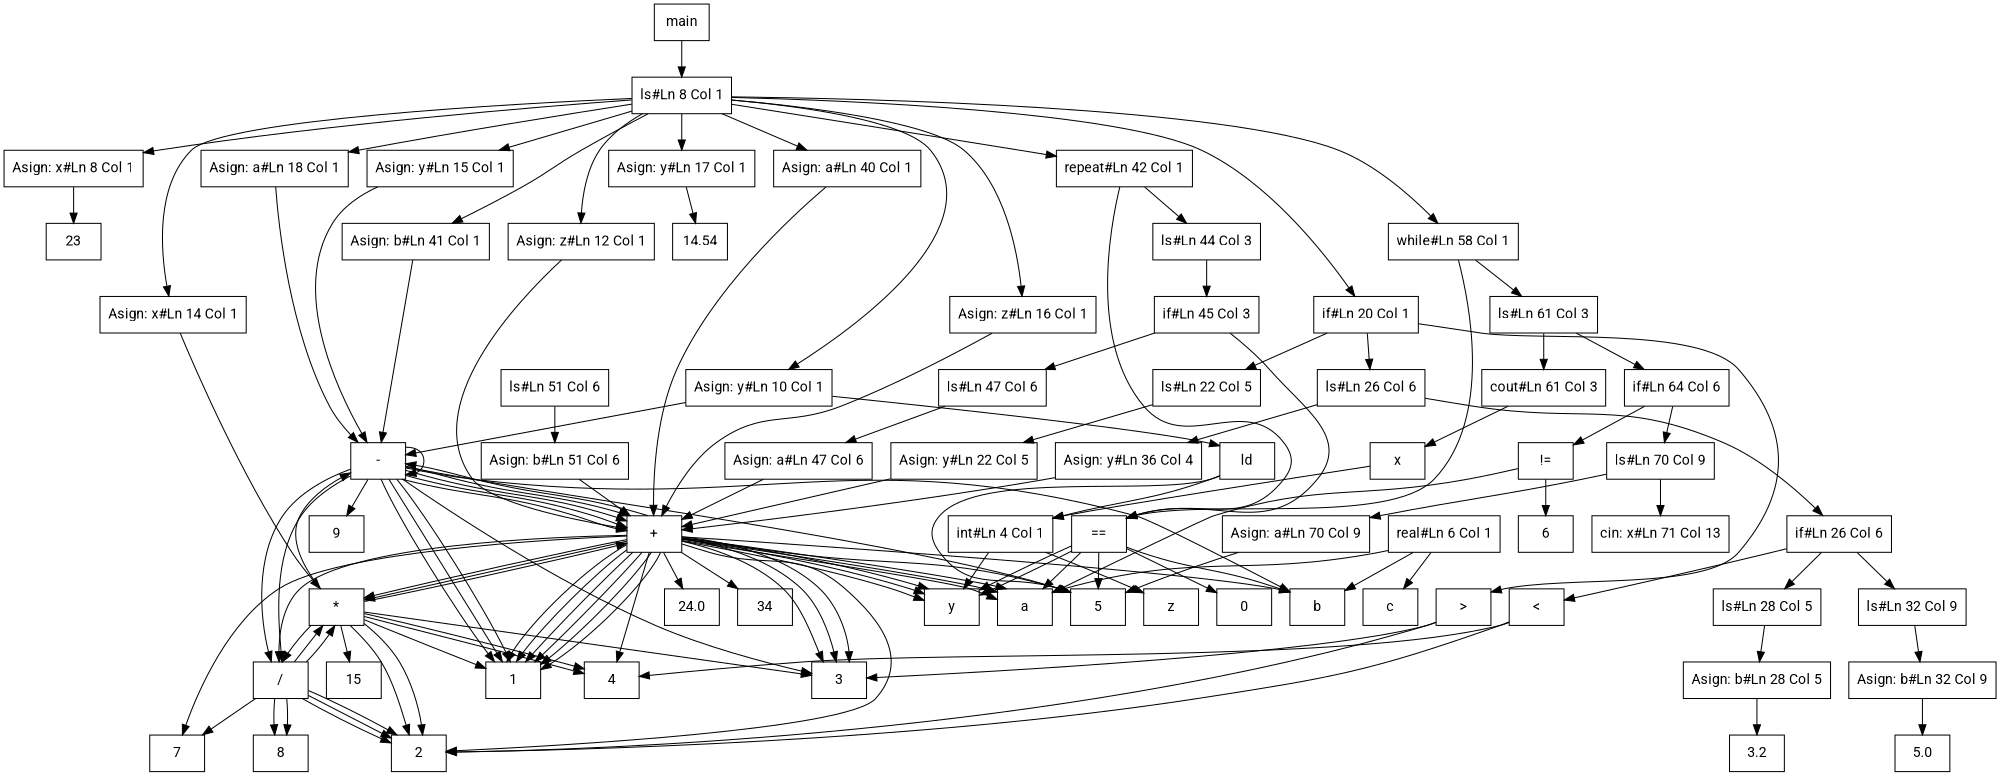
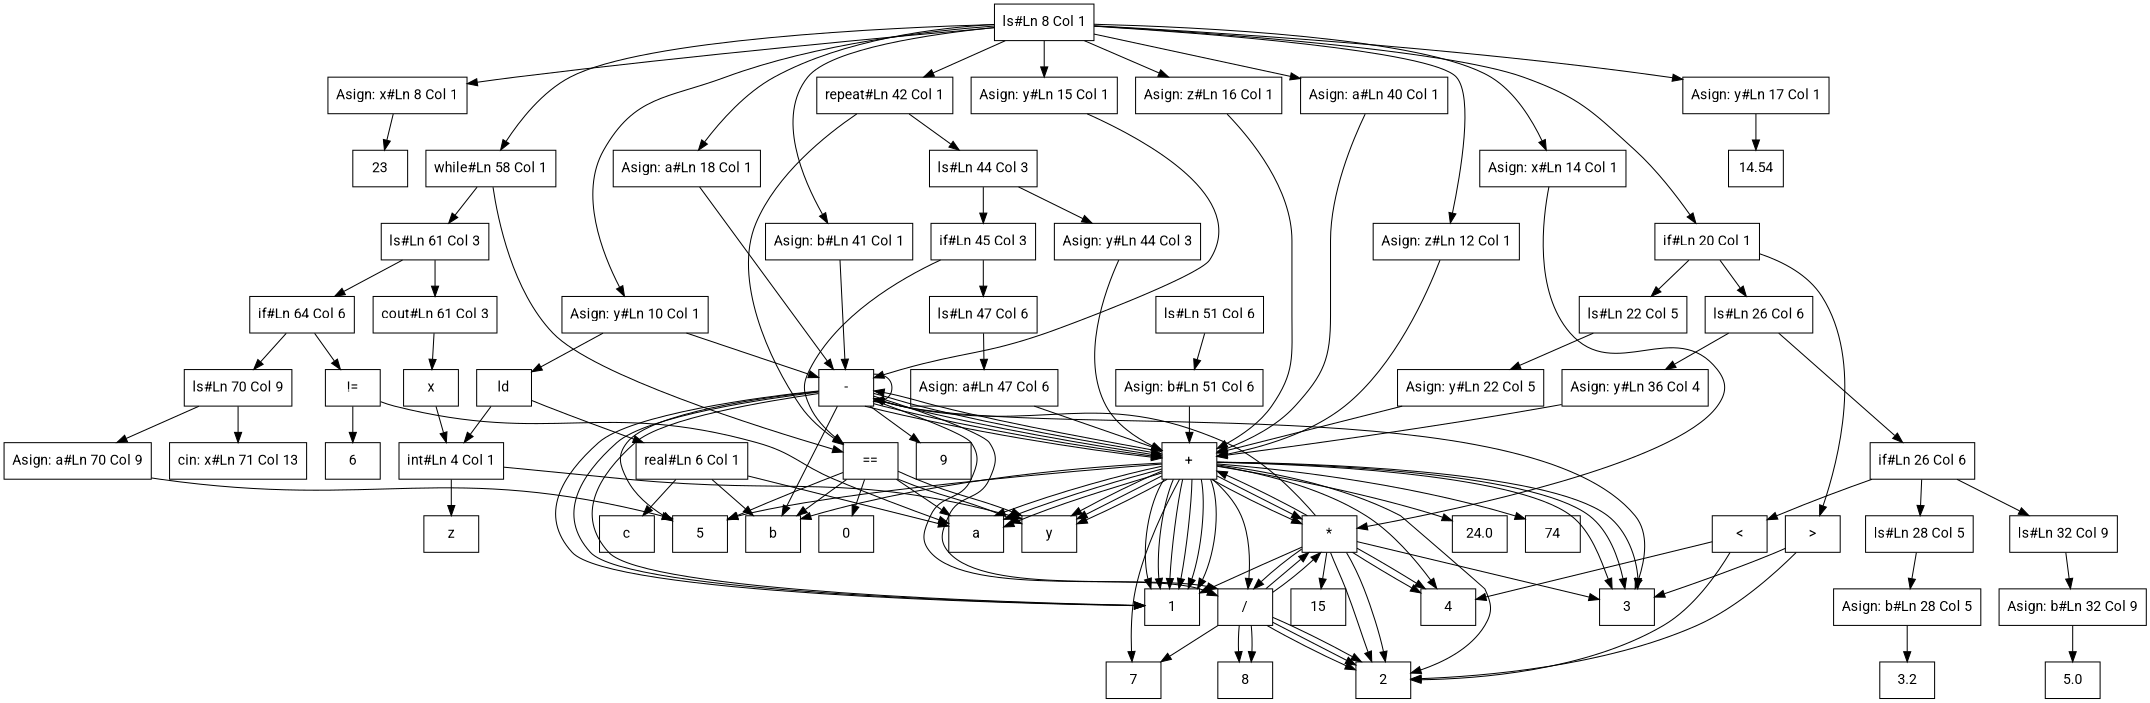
node "main": removed
node "Asign: y#Ln 44 Col 3": added
edge "ld" -> "5": now "ld" -> "real#Ln 6 Col 1"
node "34": label "34" -> "74"
